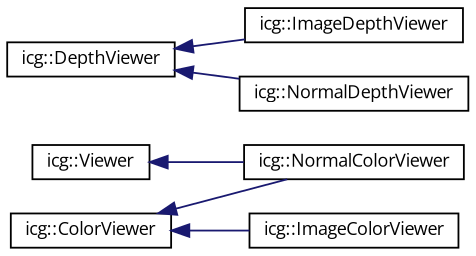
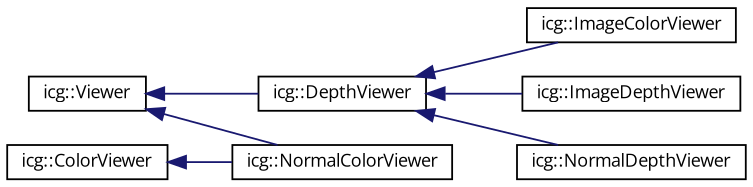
edge "icg::DepthViewer" -> "icg::Viewer": added
edge "icg::ImageColorViewer" -> "icg::ColorViewer": now "icg::ImageColorViewer" -> "icg::DepthViewer"
